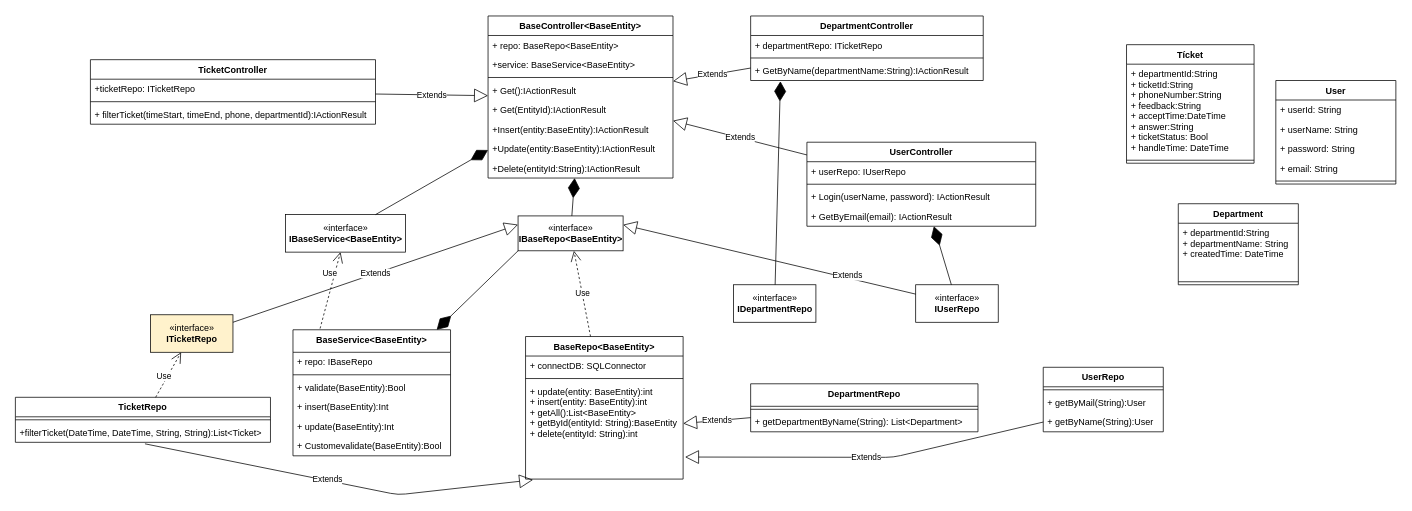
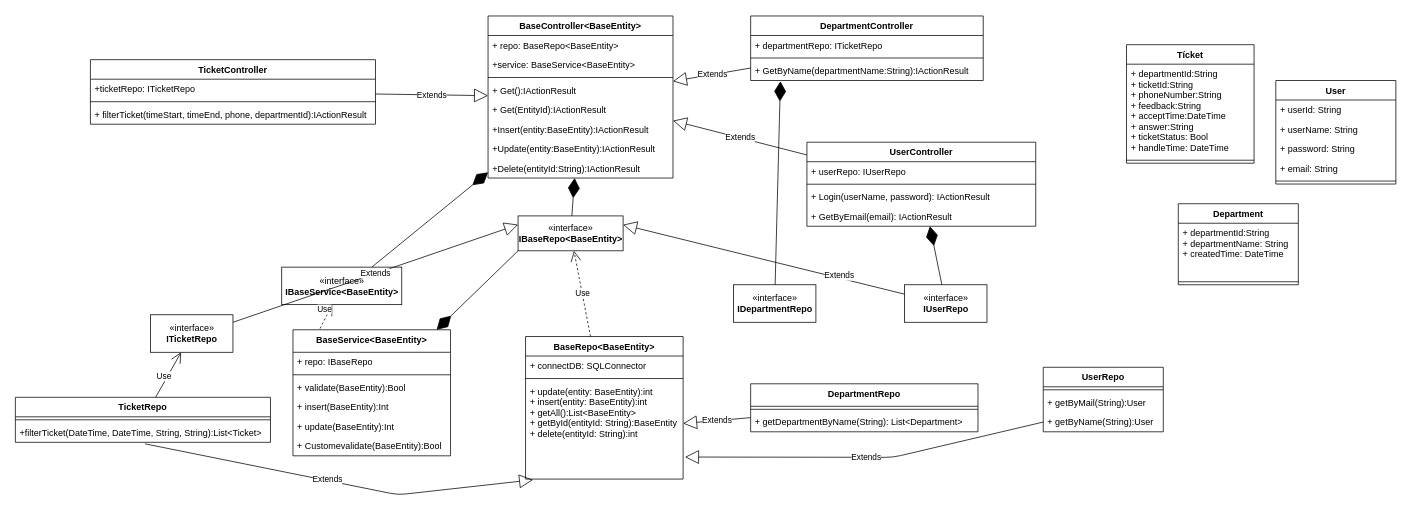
node "«interface» IBaseService<BaseEntity>": moved (345, 233) -> (342, 286)
node "«interface» IUserRepo": moved (957, 303) -> (945, 303)
node "«interface» ITicketRepo": fillcolor #fff2cc -> #ffffff
edge "TicketRepo" -> "«interface» ITicketRepo": style dashed -> solid
